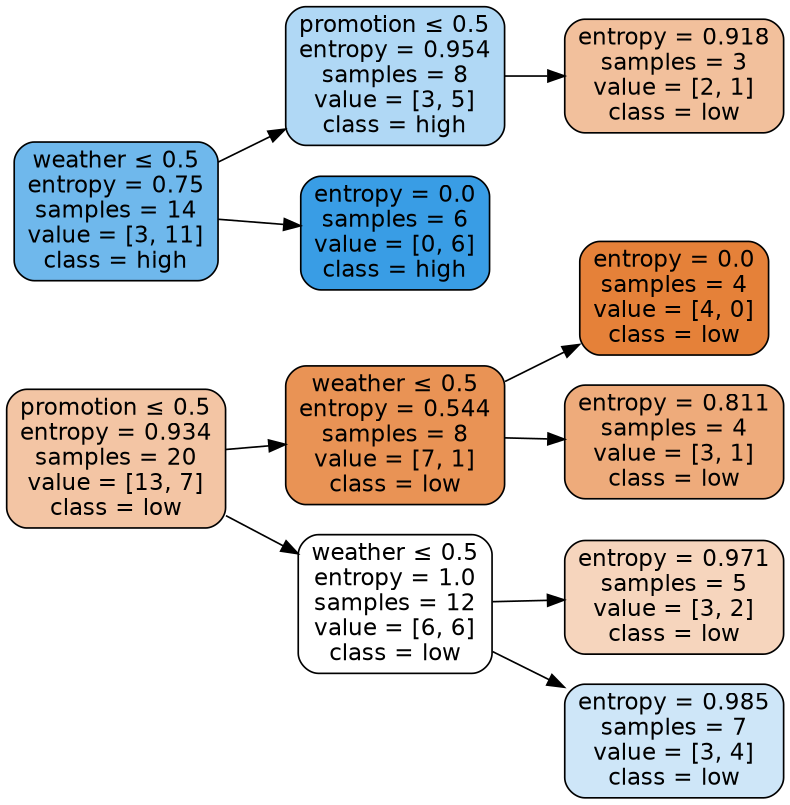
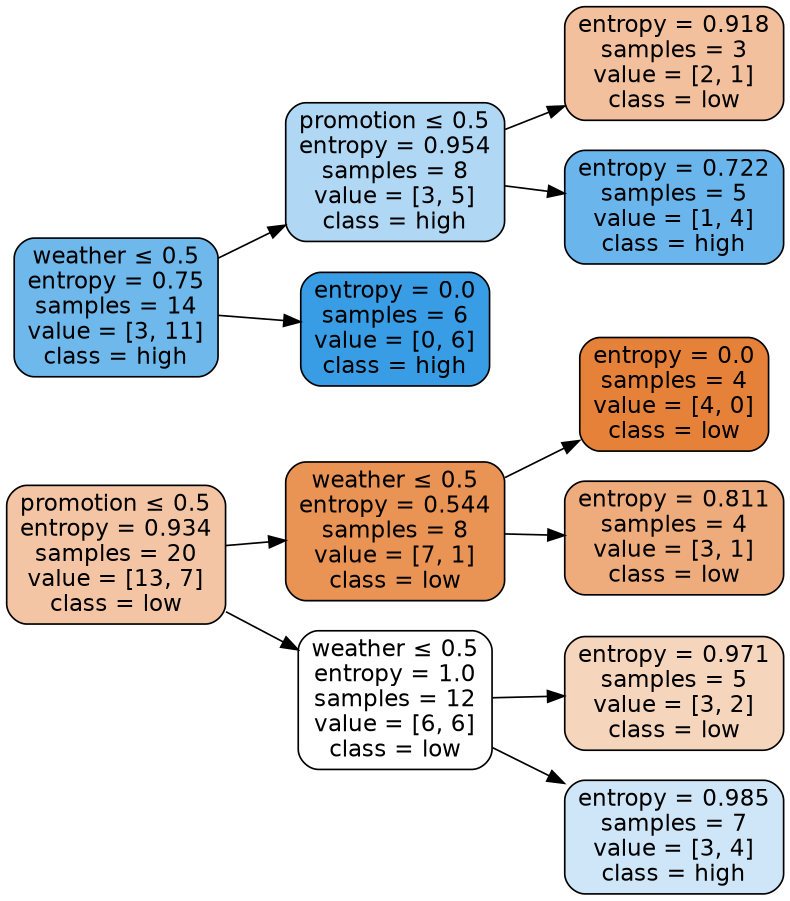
node "entropy = 0.722": added
node "entropy = 0.985": text "class = low" -> "class = high"
